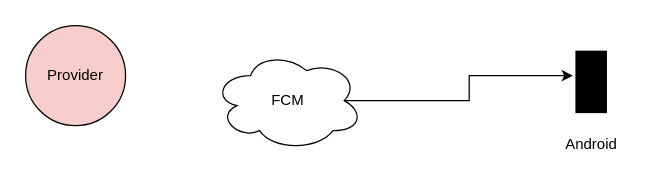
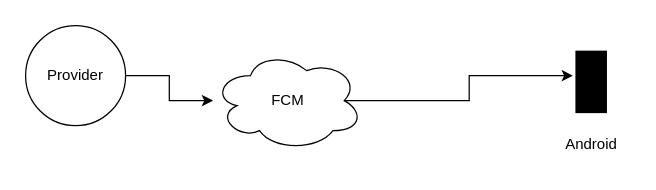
node "Provider": fillcolor #f8cecc -> #ffffff
edge "Provider" -> "FCM": added
